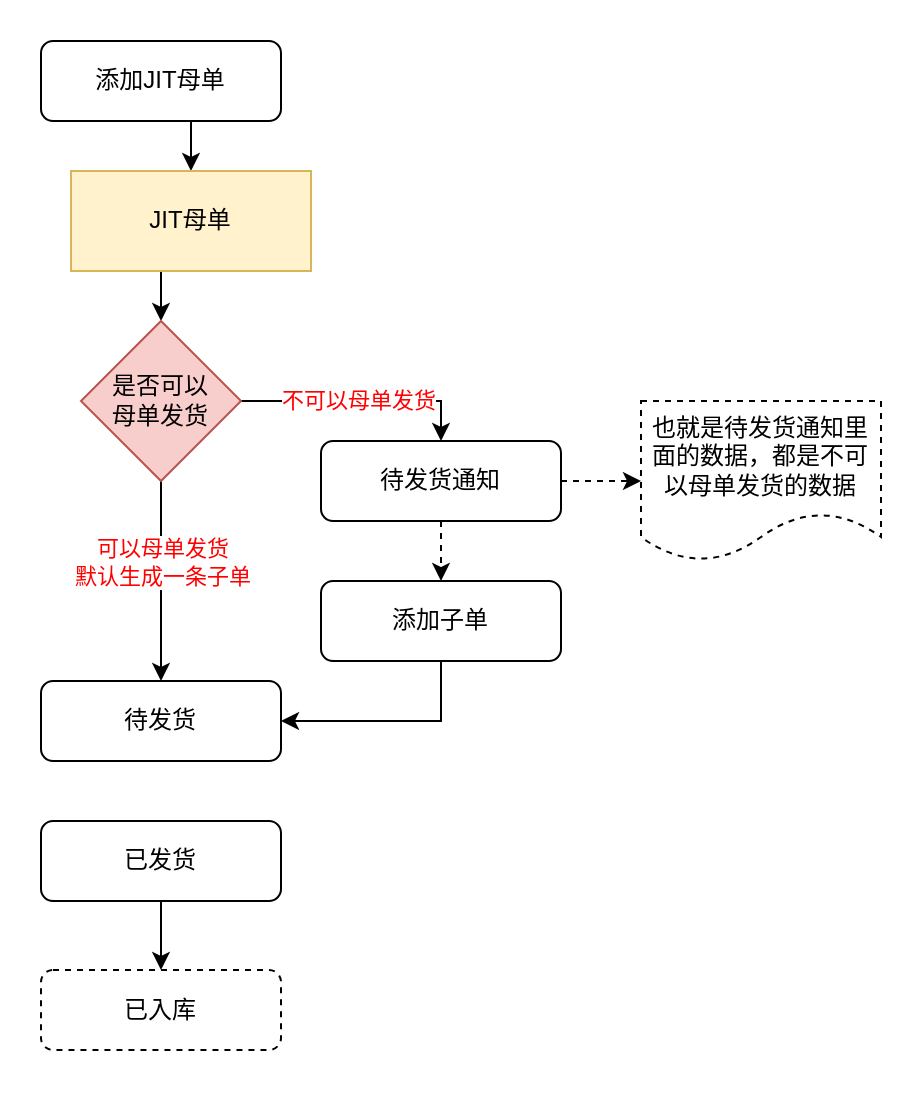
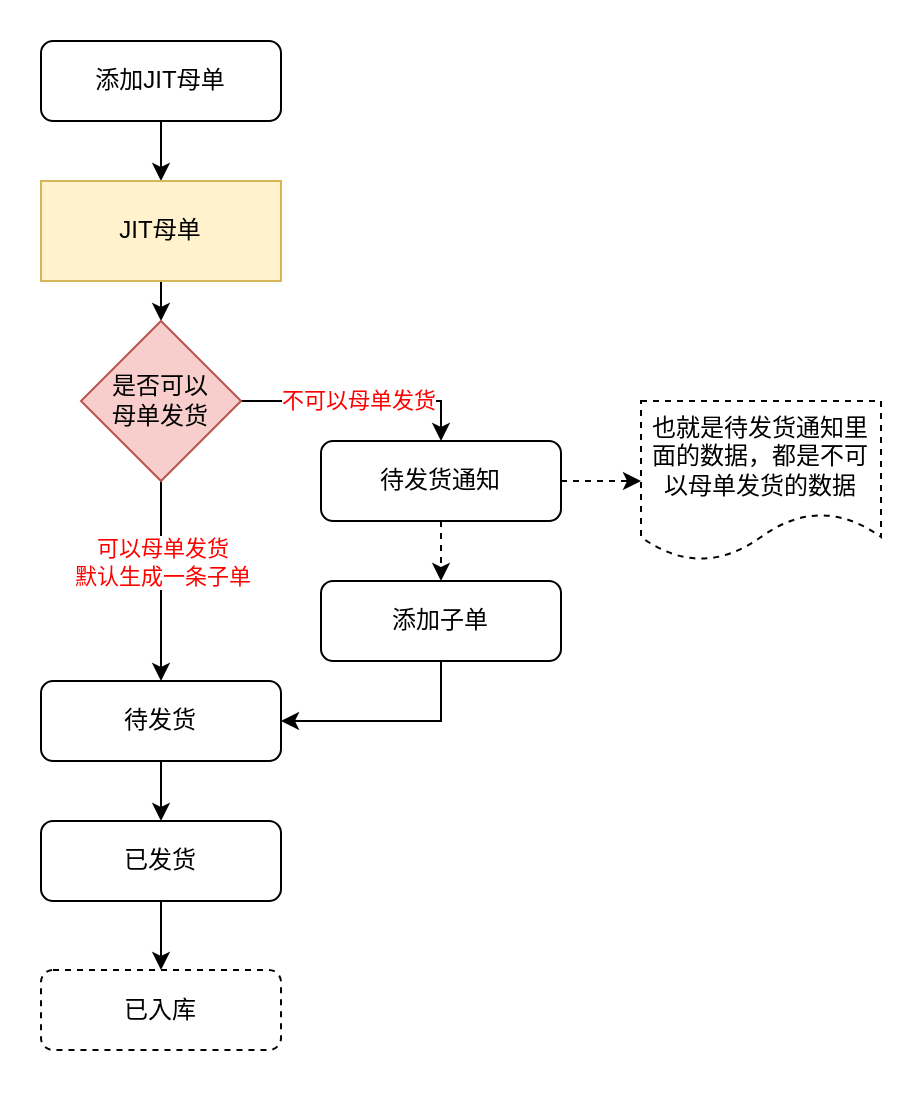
node "JIT母单": moved (191, 221) -> (161, 231)
edge "待发货" -> "已发货": added
